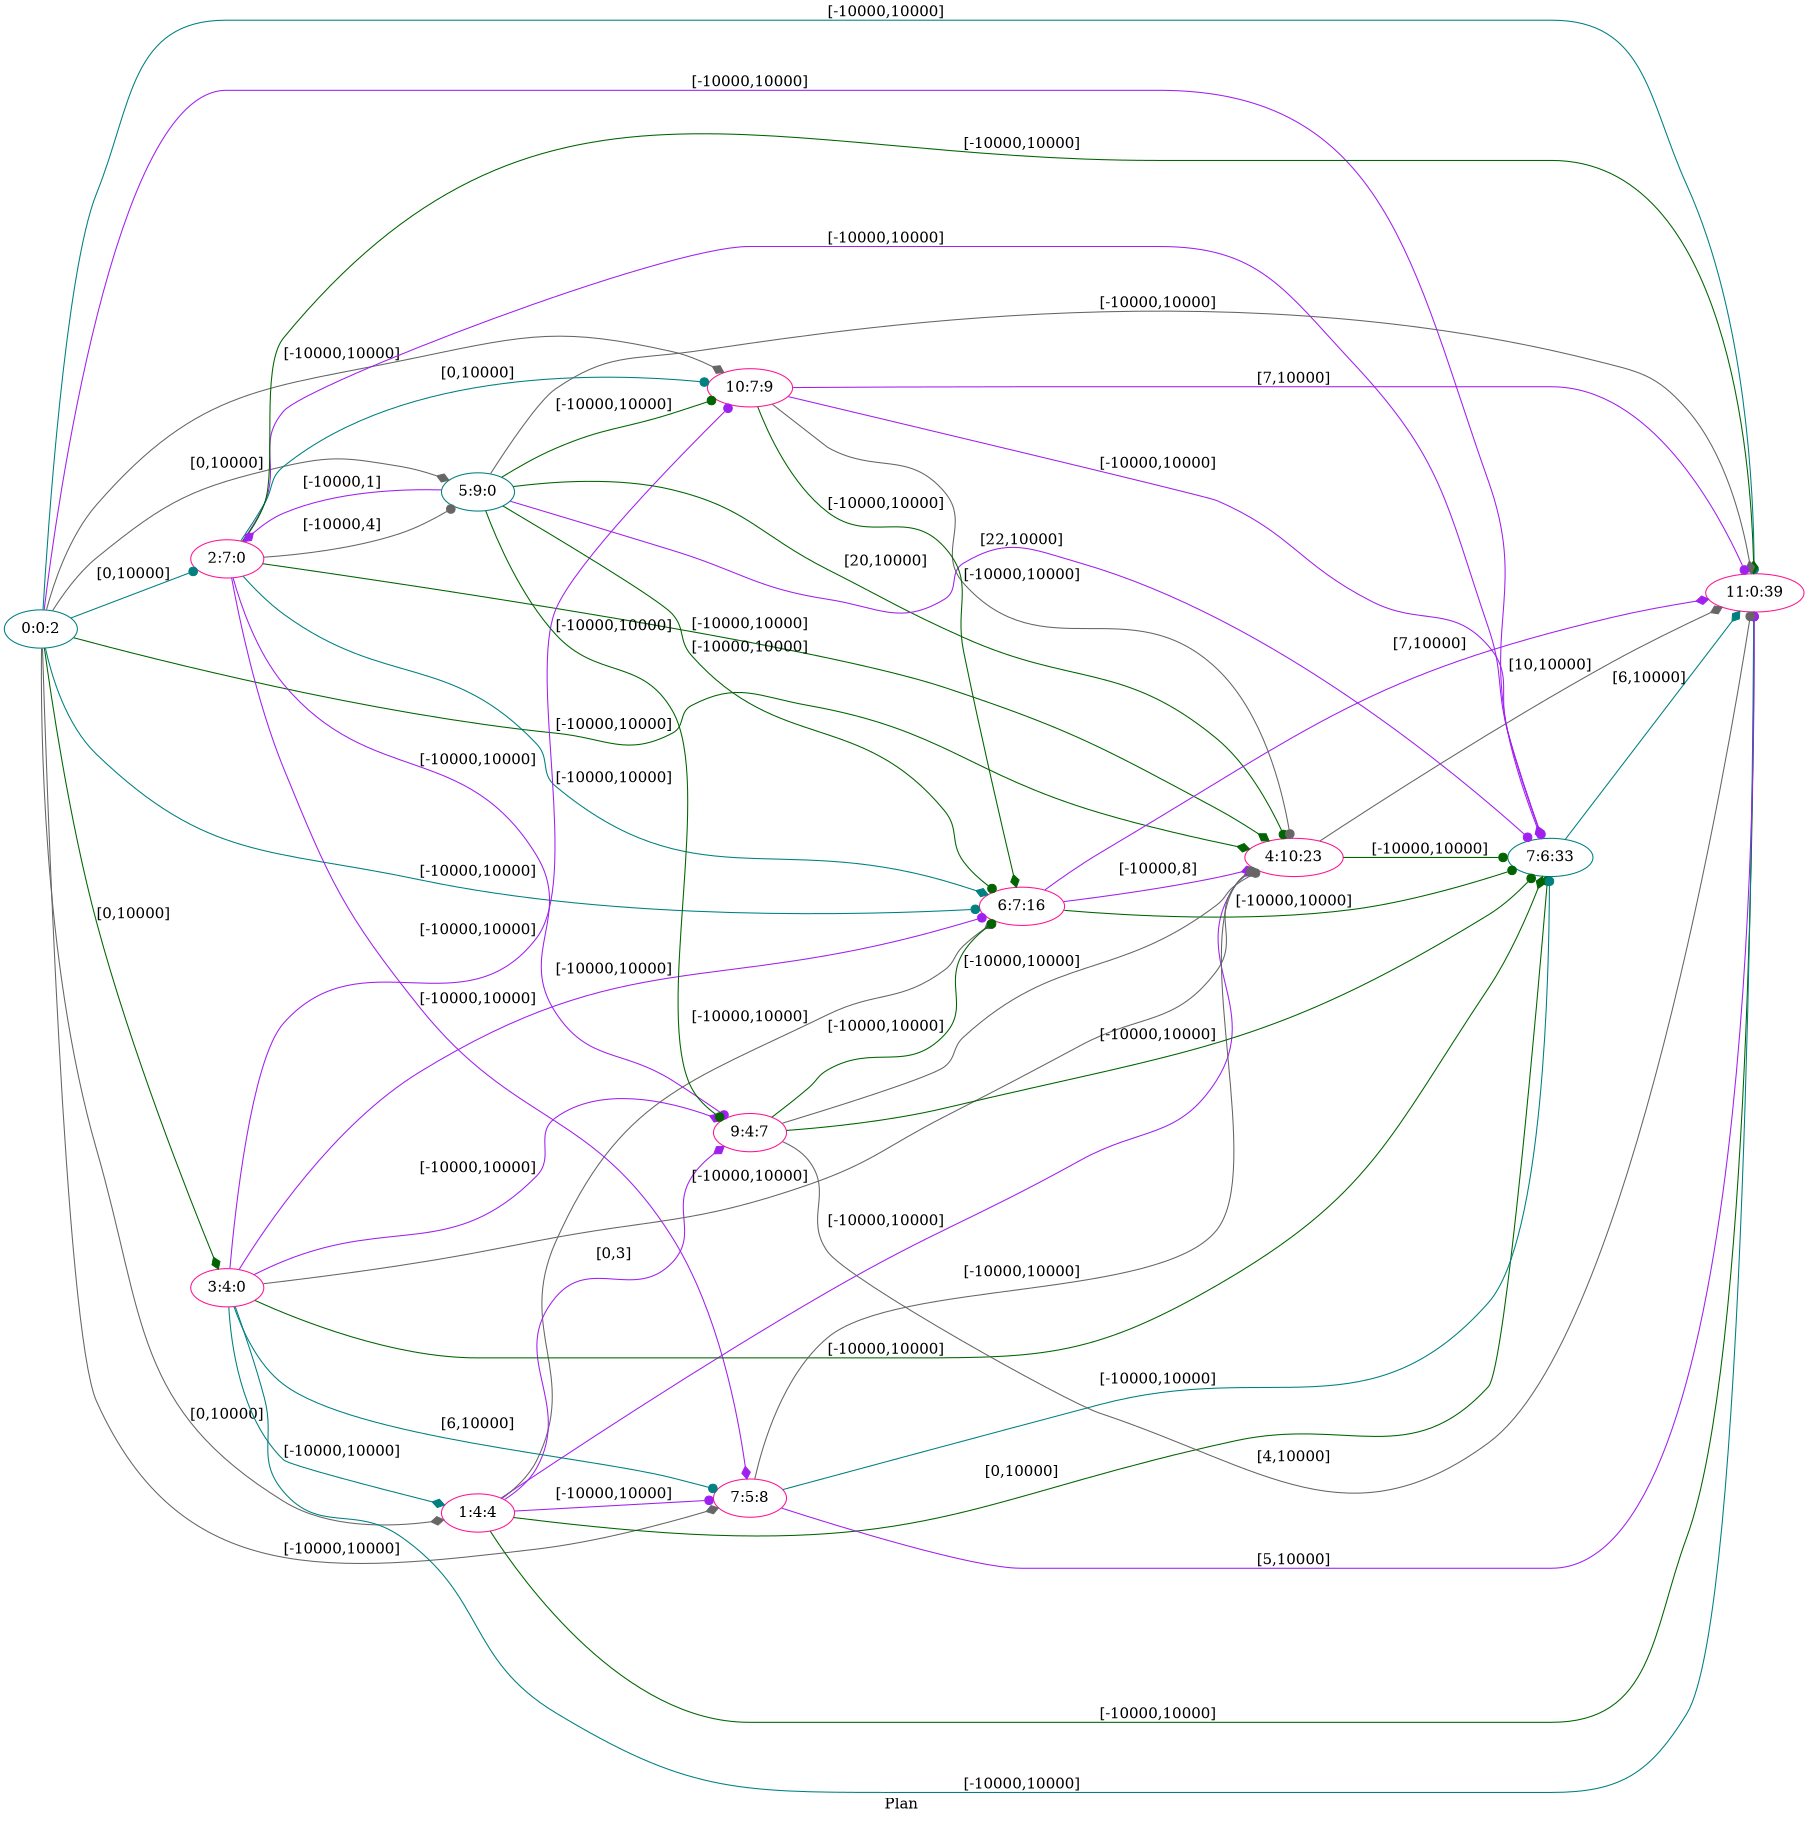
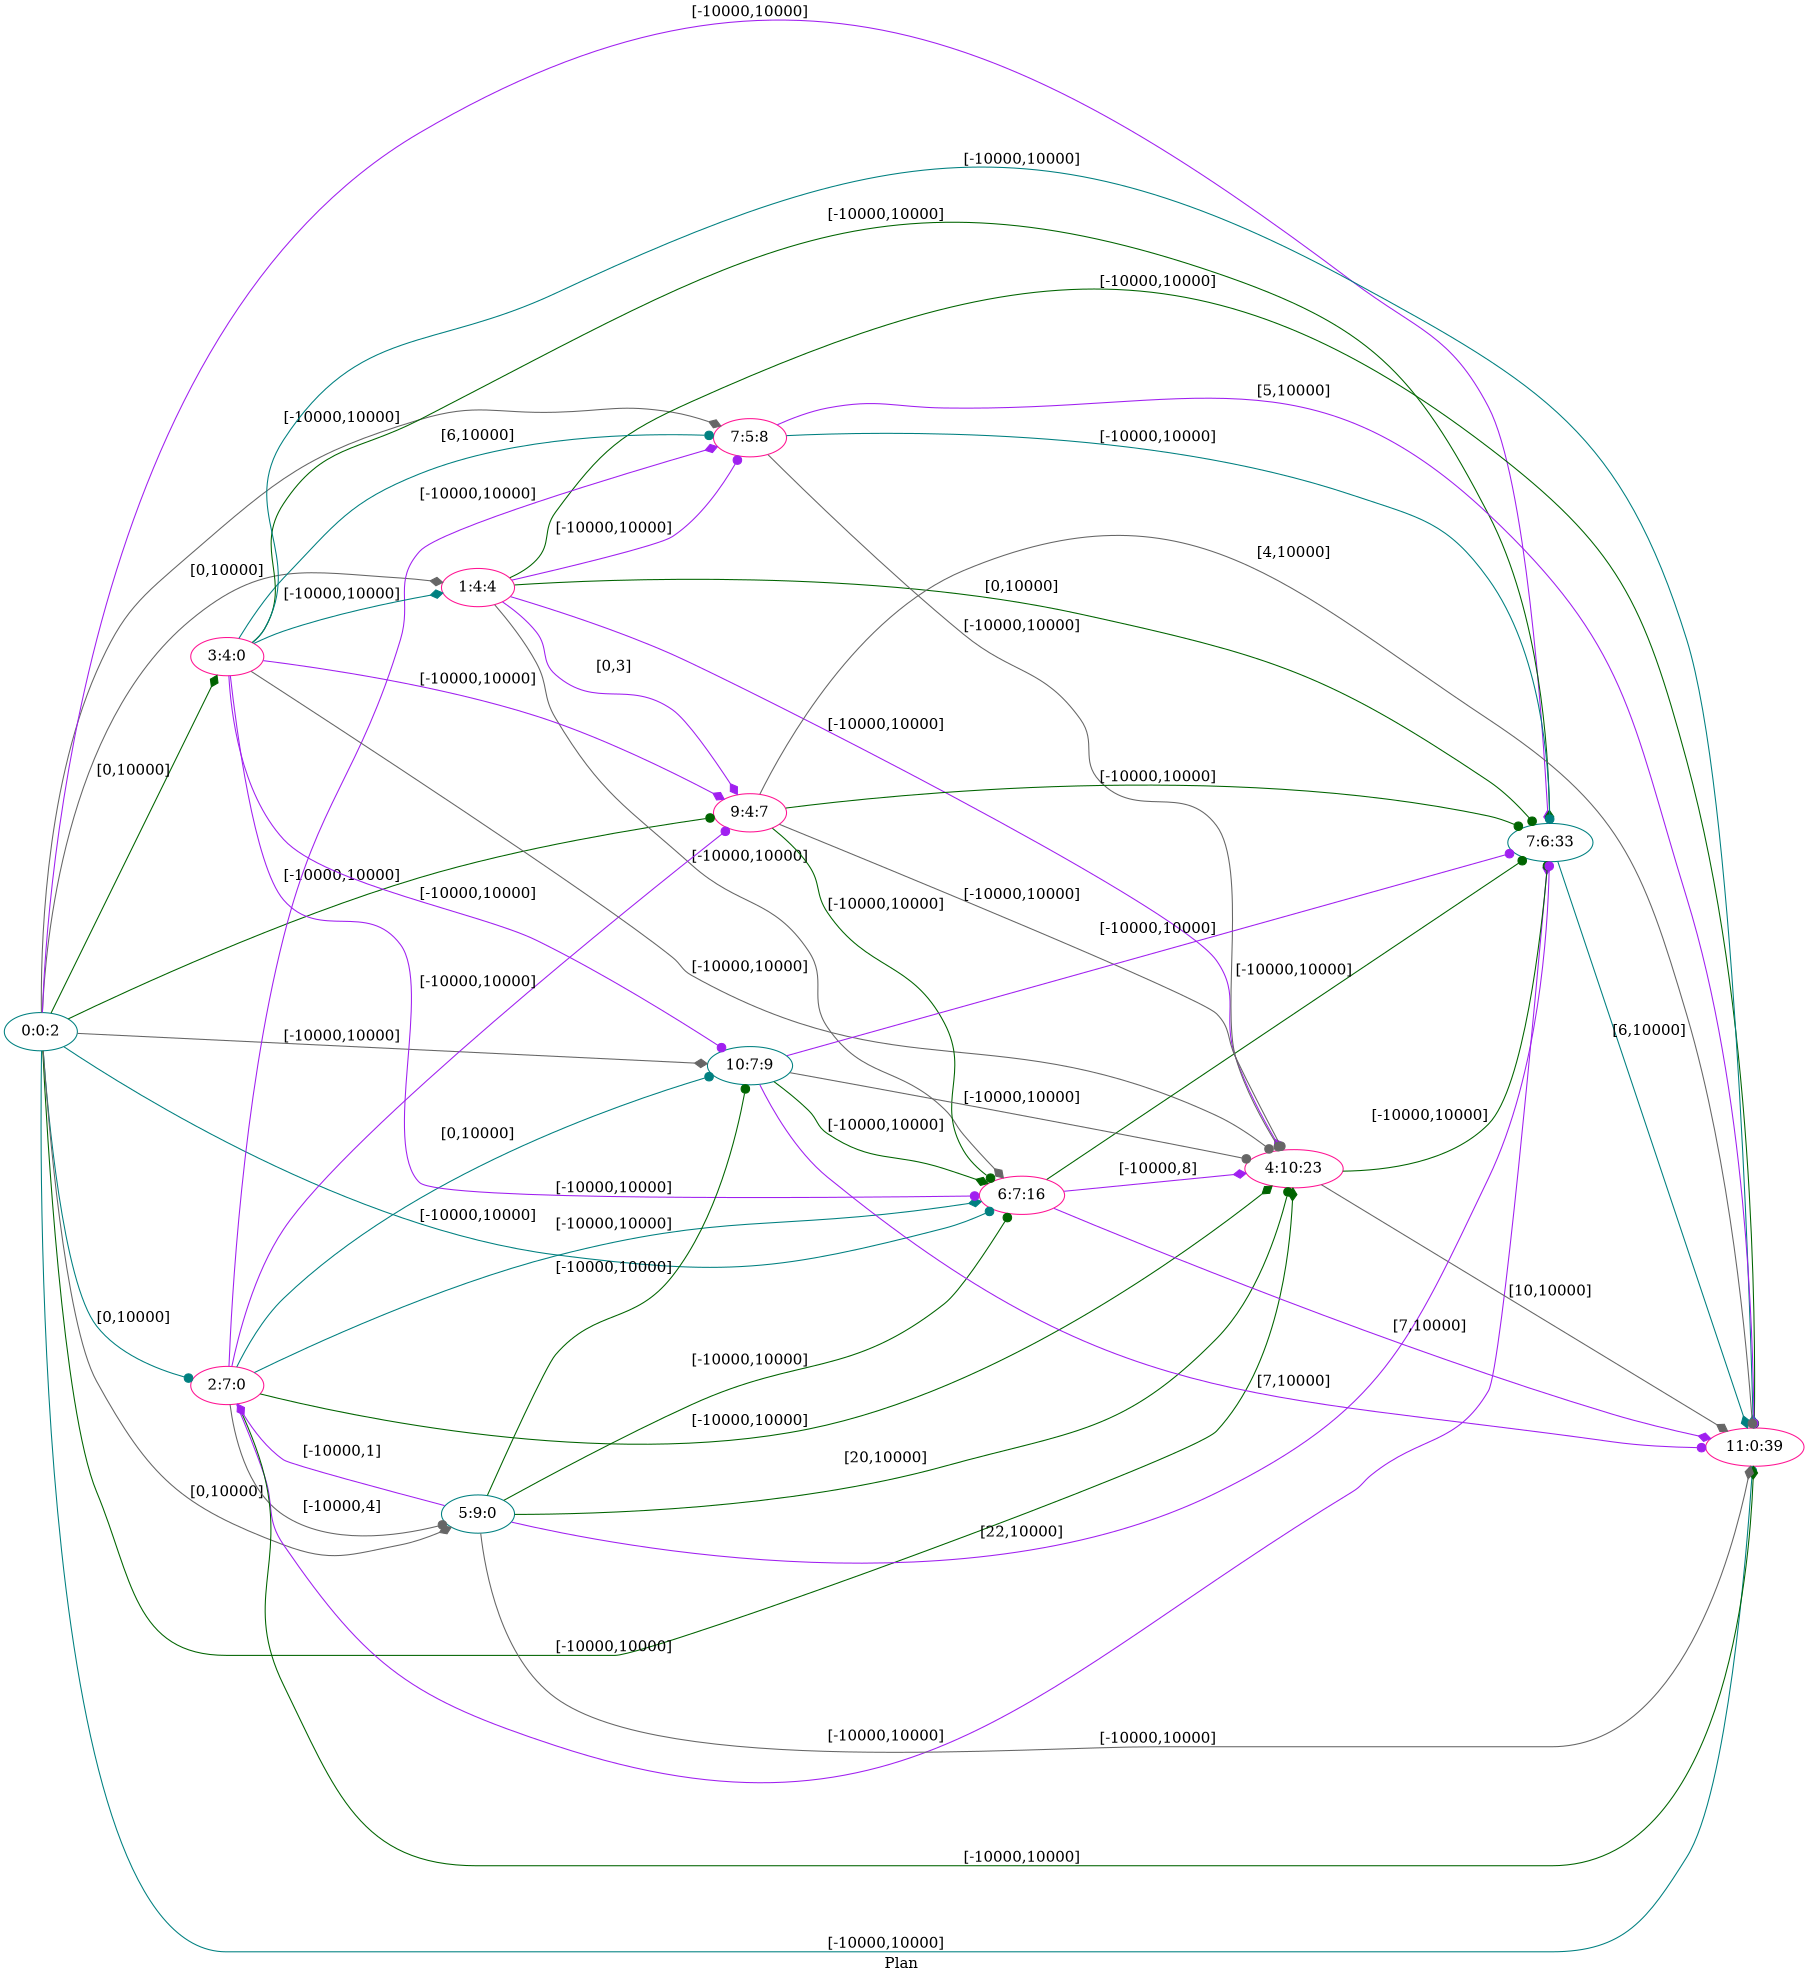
node "10:7:9": color deeppink -> teal
edge "5:9:0" -> "9:4:7": now "0:0:2" -> "9:4:7"
edge "3:4:0" -> "11:0:39": arrowhead dot -> diamond
